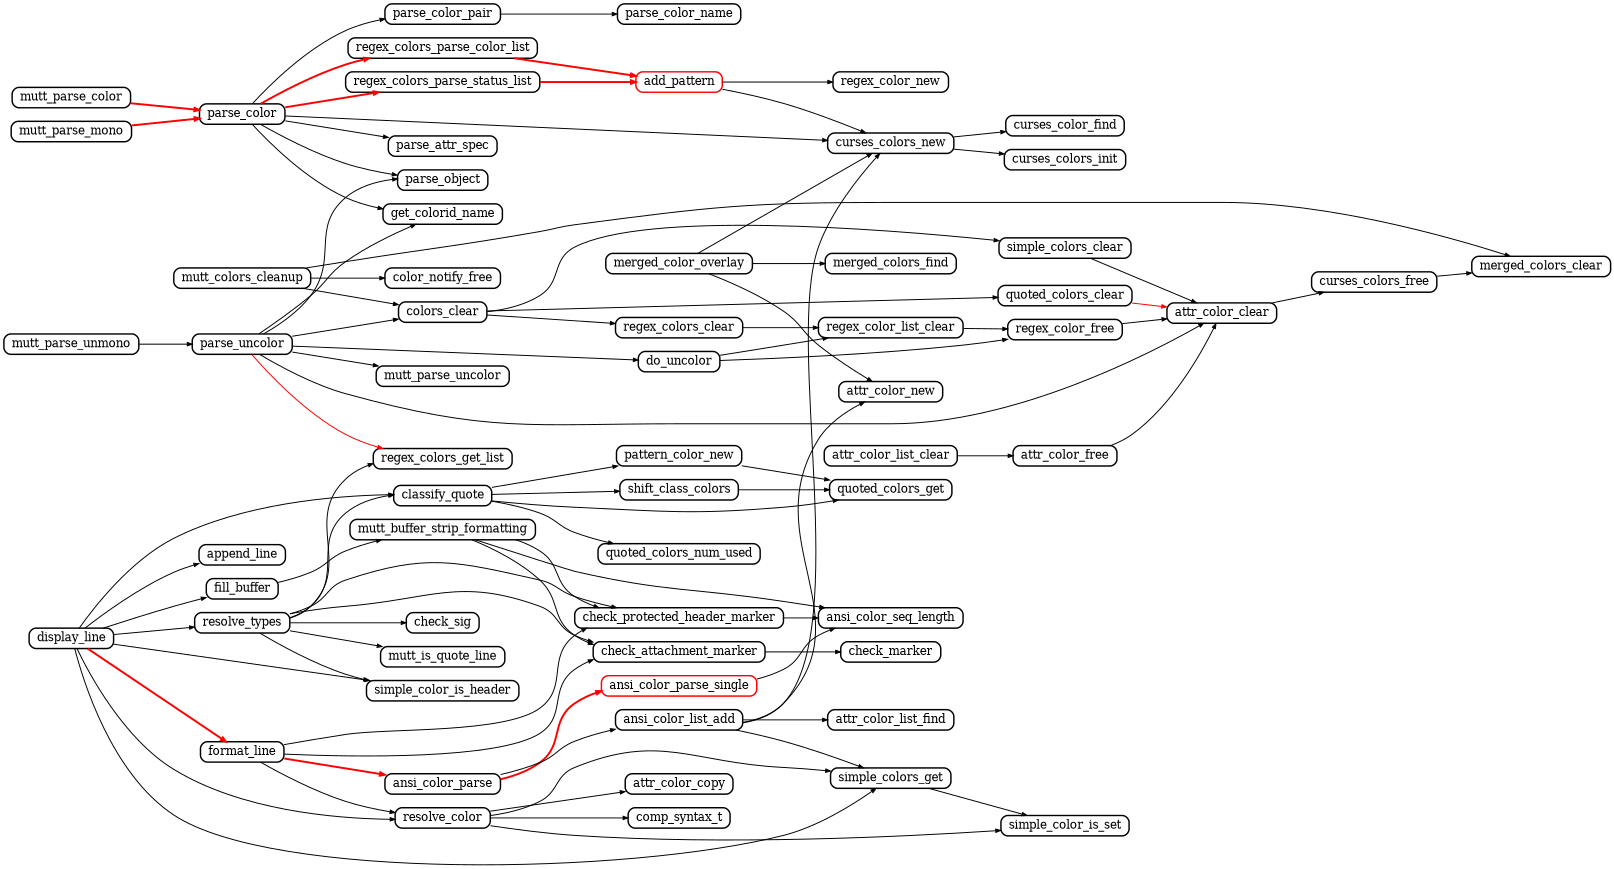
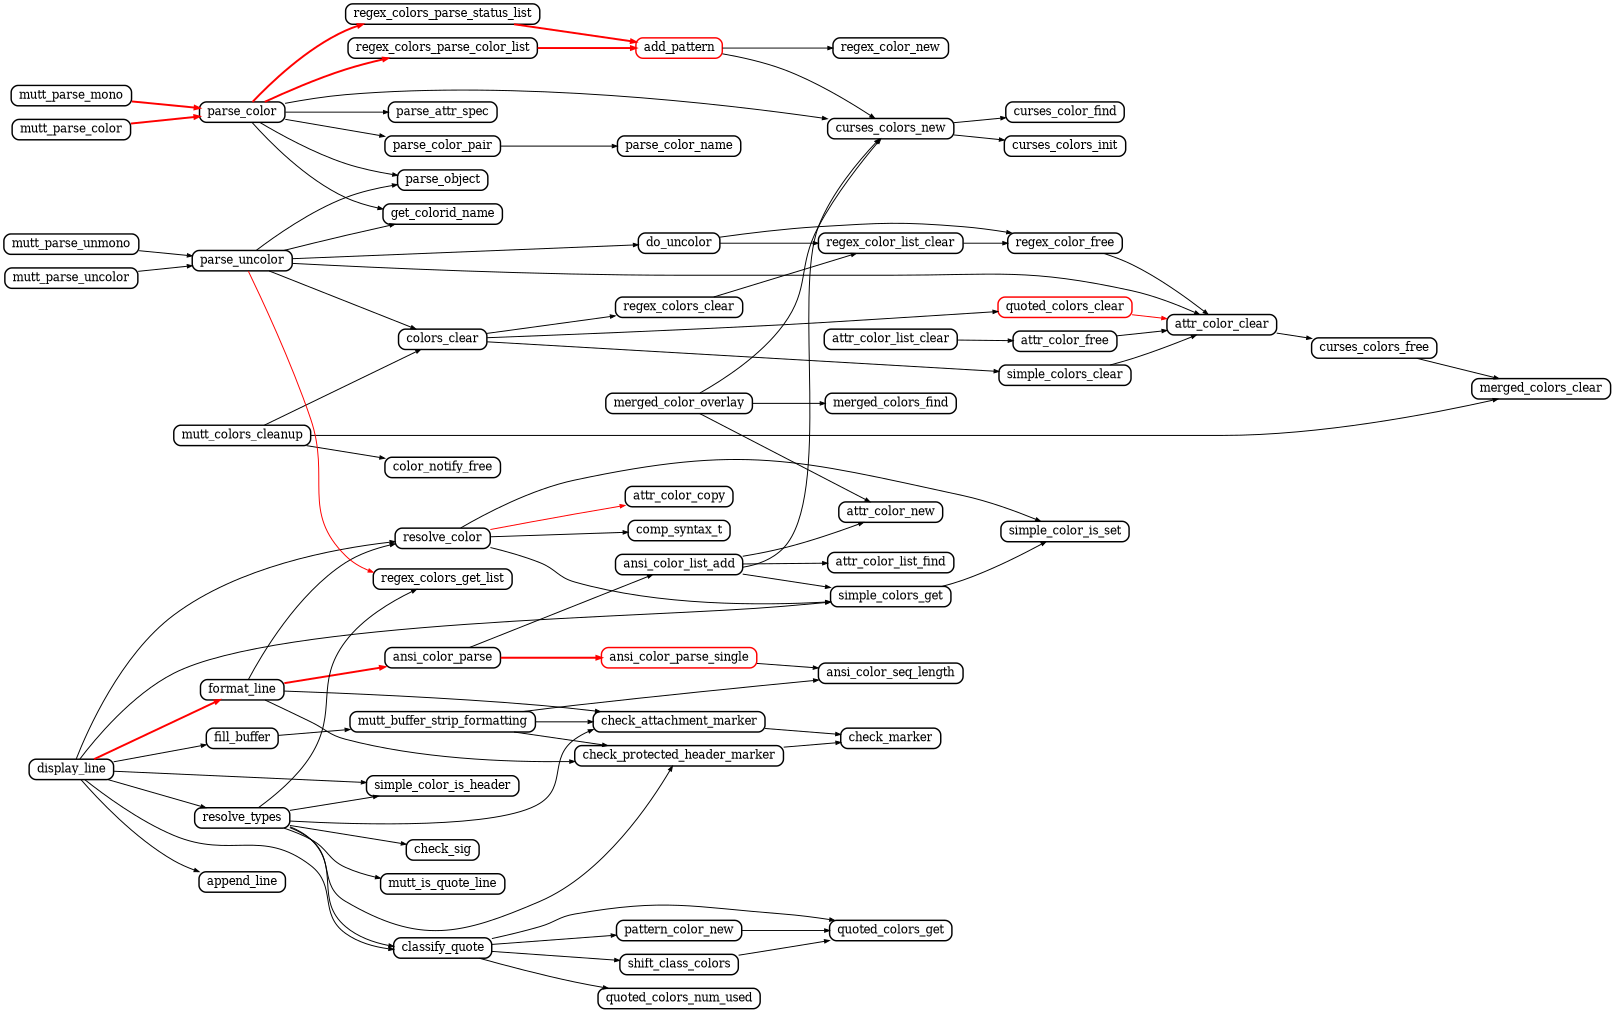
node "quoted_colors_clear": color #000000 -> #ff0000
edge "parse_uncolor" -> "mutt_parse_uncolor": reversed
edge "check_protected_header_marker" -> "ansi_color_seq_length": now "check_protected_header_marker" -> "check_marker"
edge "resolve_color" -> "attr_color_copy": color #000000 -> #ff0000
